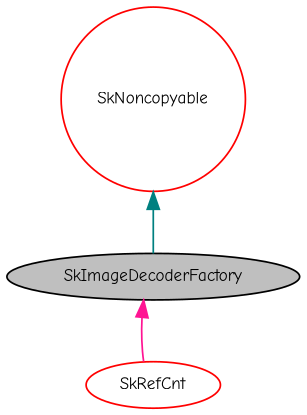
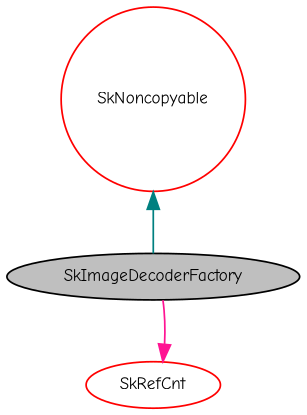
edge "SkRefCnt" -> "SkImageDecoderFactory": reversed
